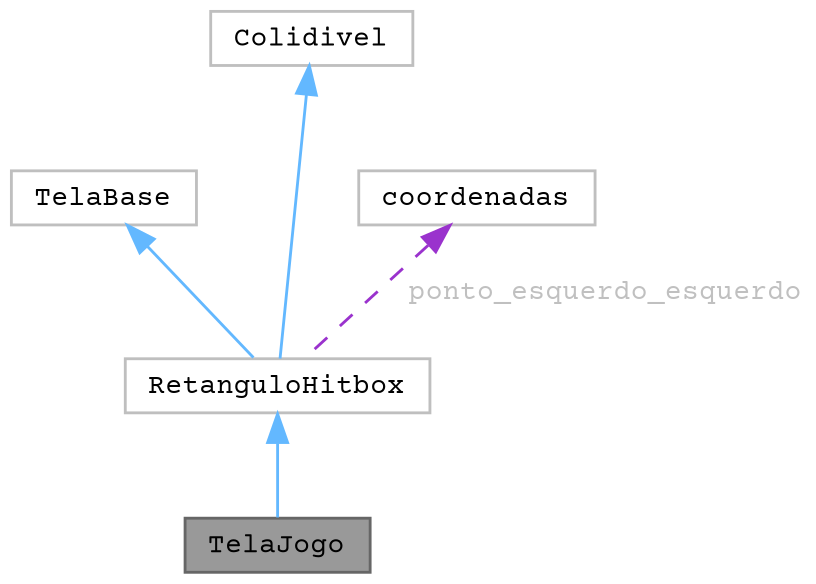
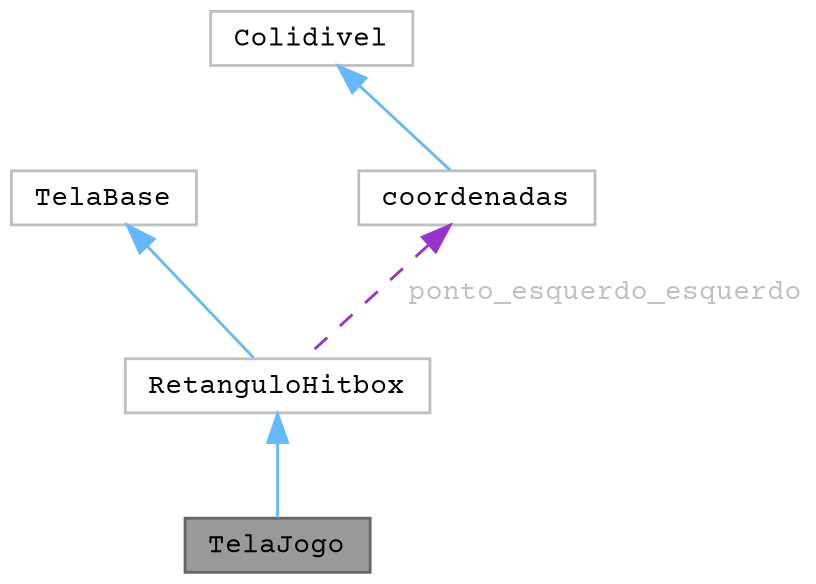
edge "RetanguloHitbox" -> "Colidivel": now "coordenadas" -> "Colidivel"
